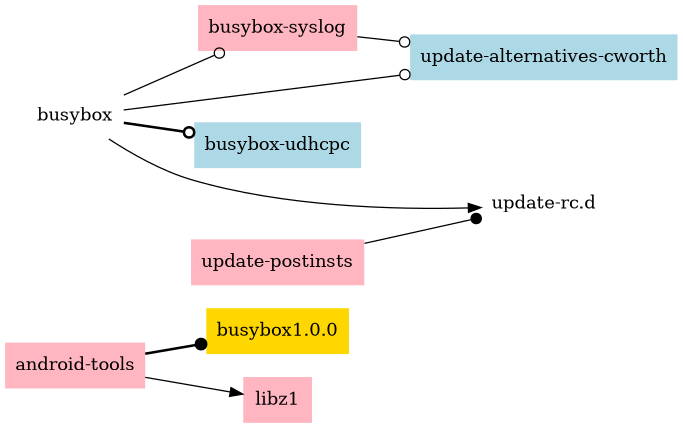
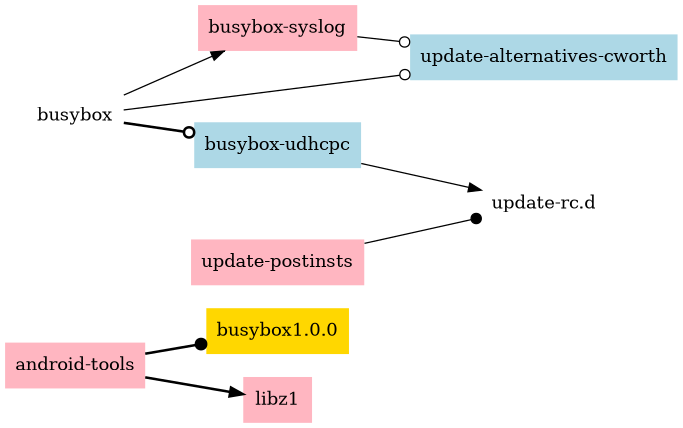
edge "busybox" -> "busybox-syslog": arrowhead odot -> normal
edge "busybox" -> "update-rc.d": now "busybox-udhcpc" -> "update-rc.d"
edge "android-tools" -> "libz1": style solid -> bold
